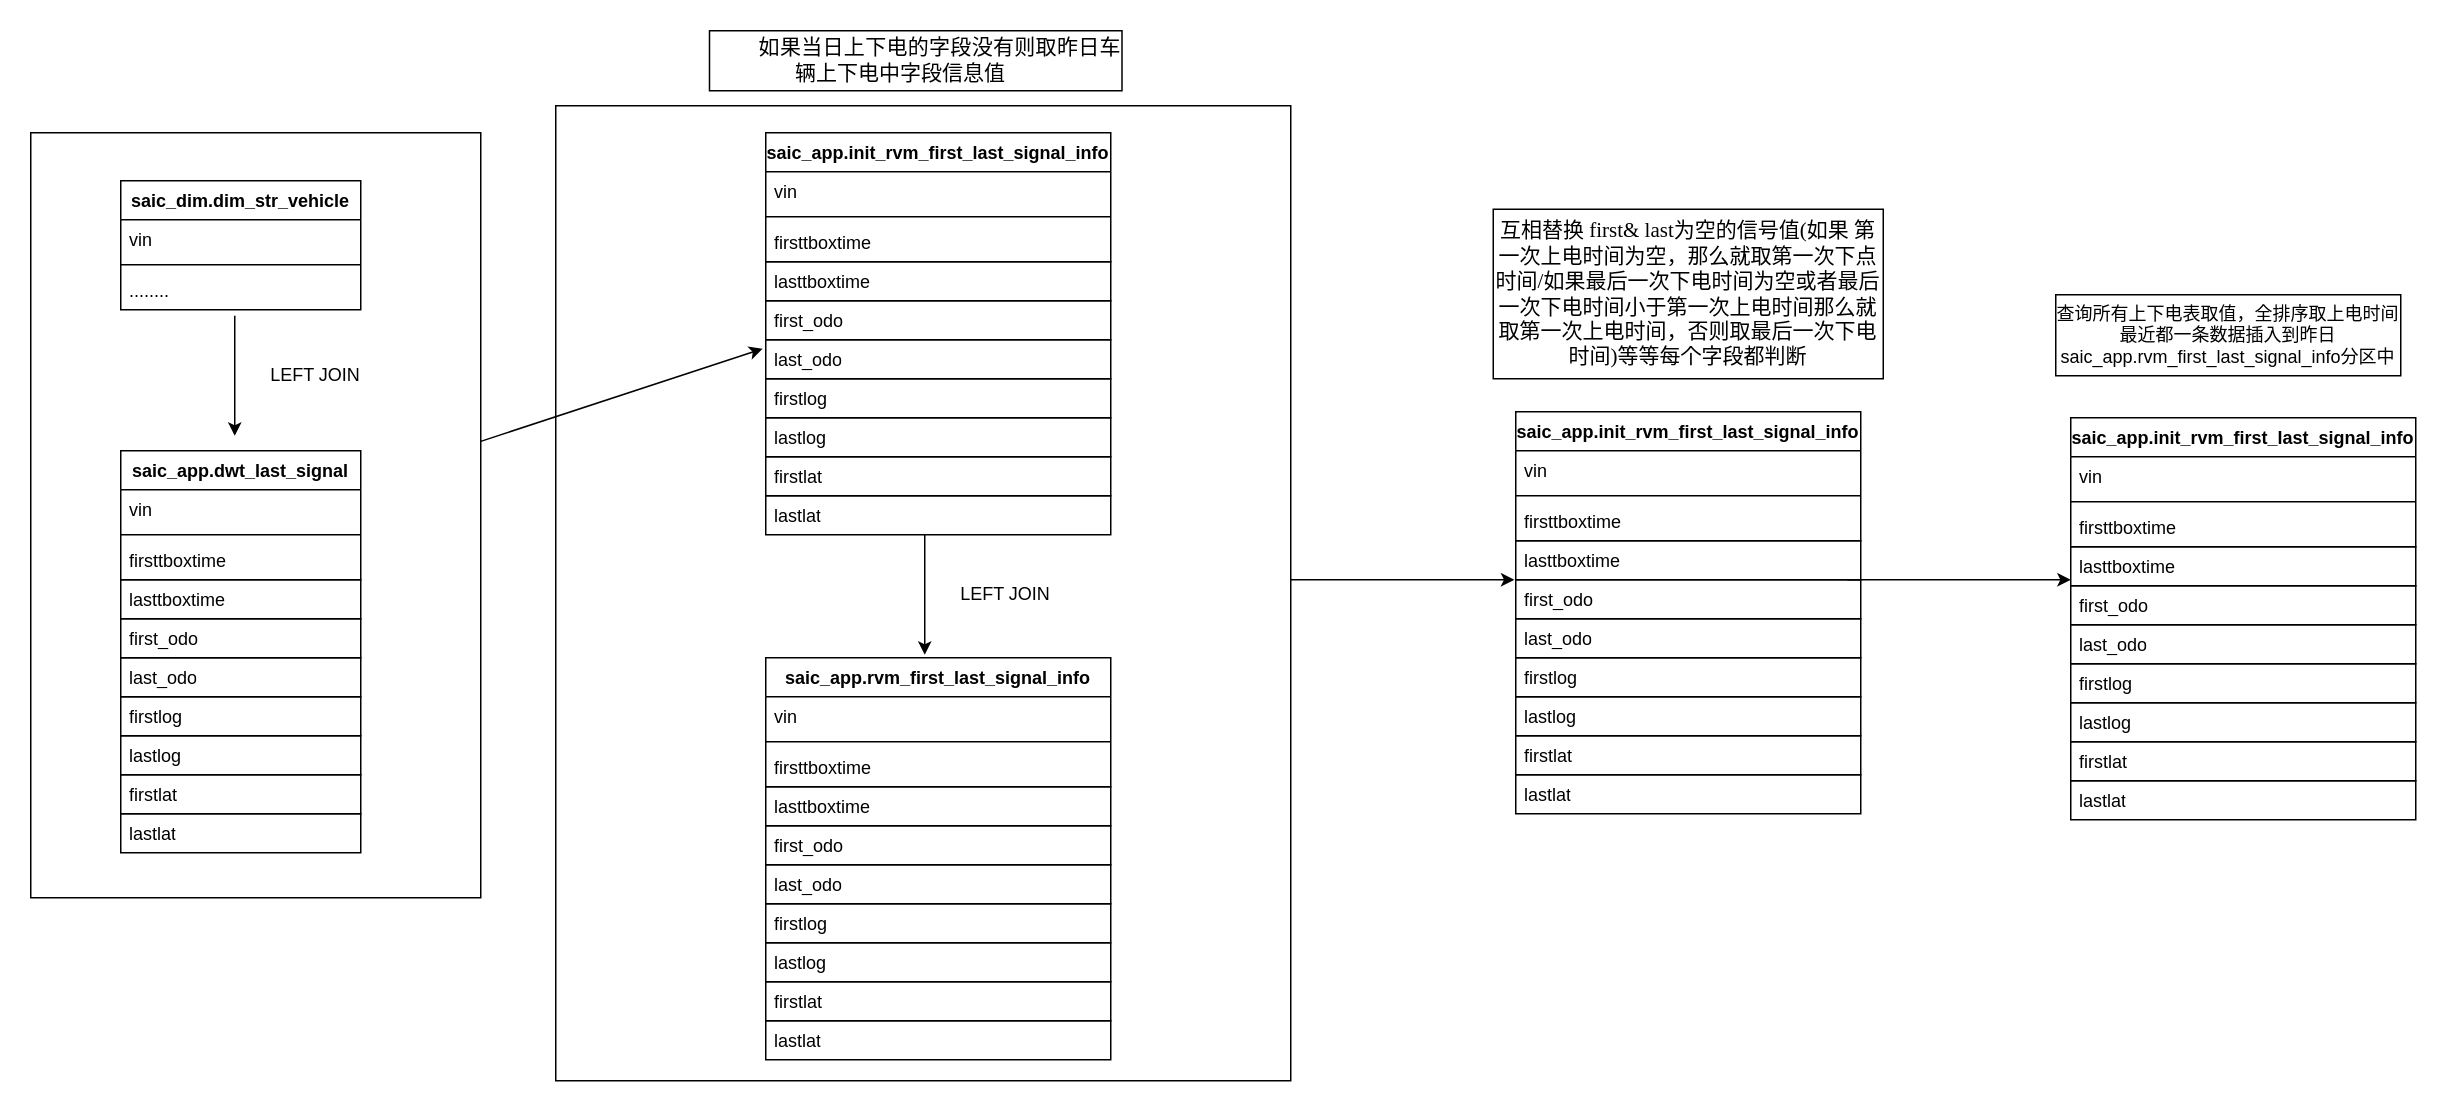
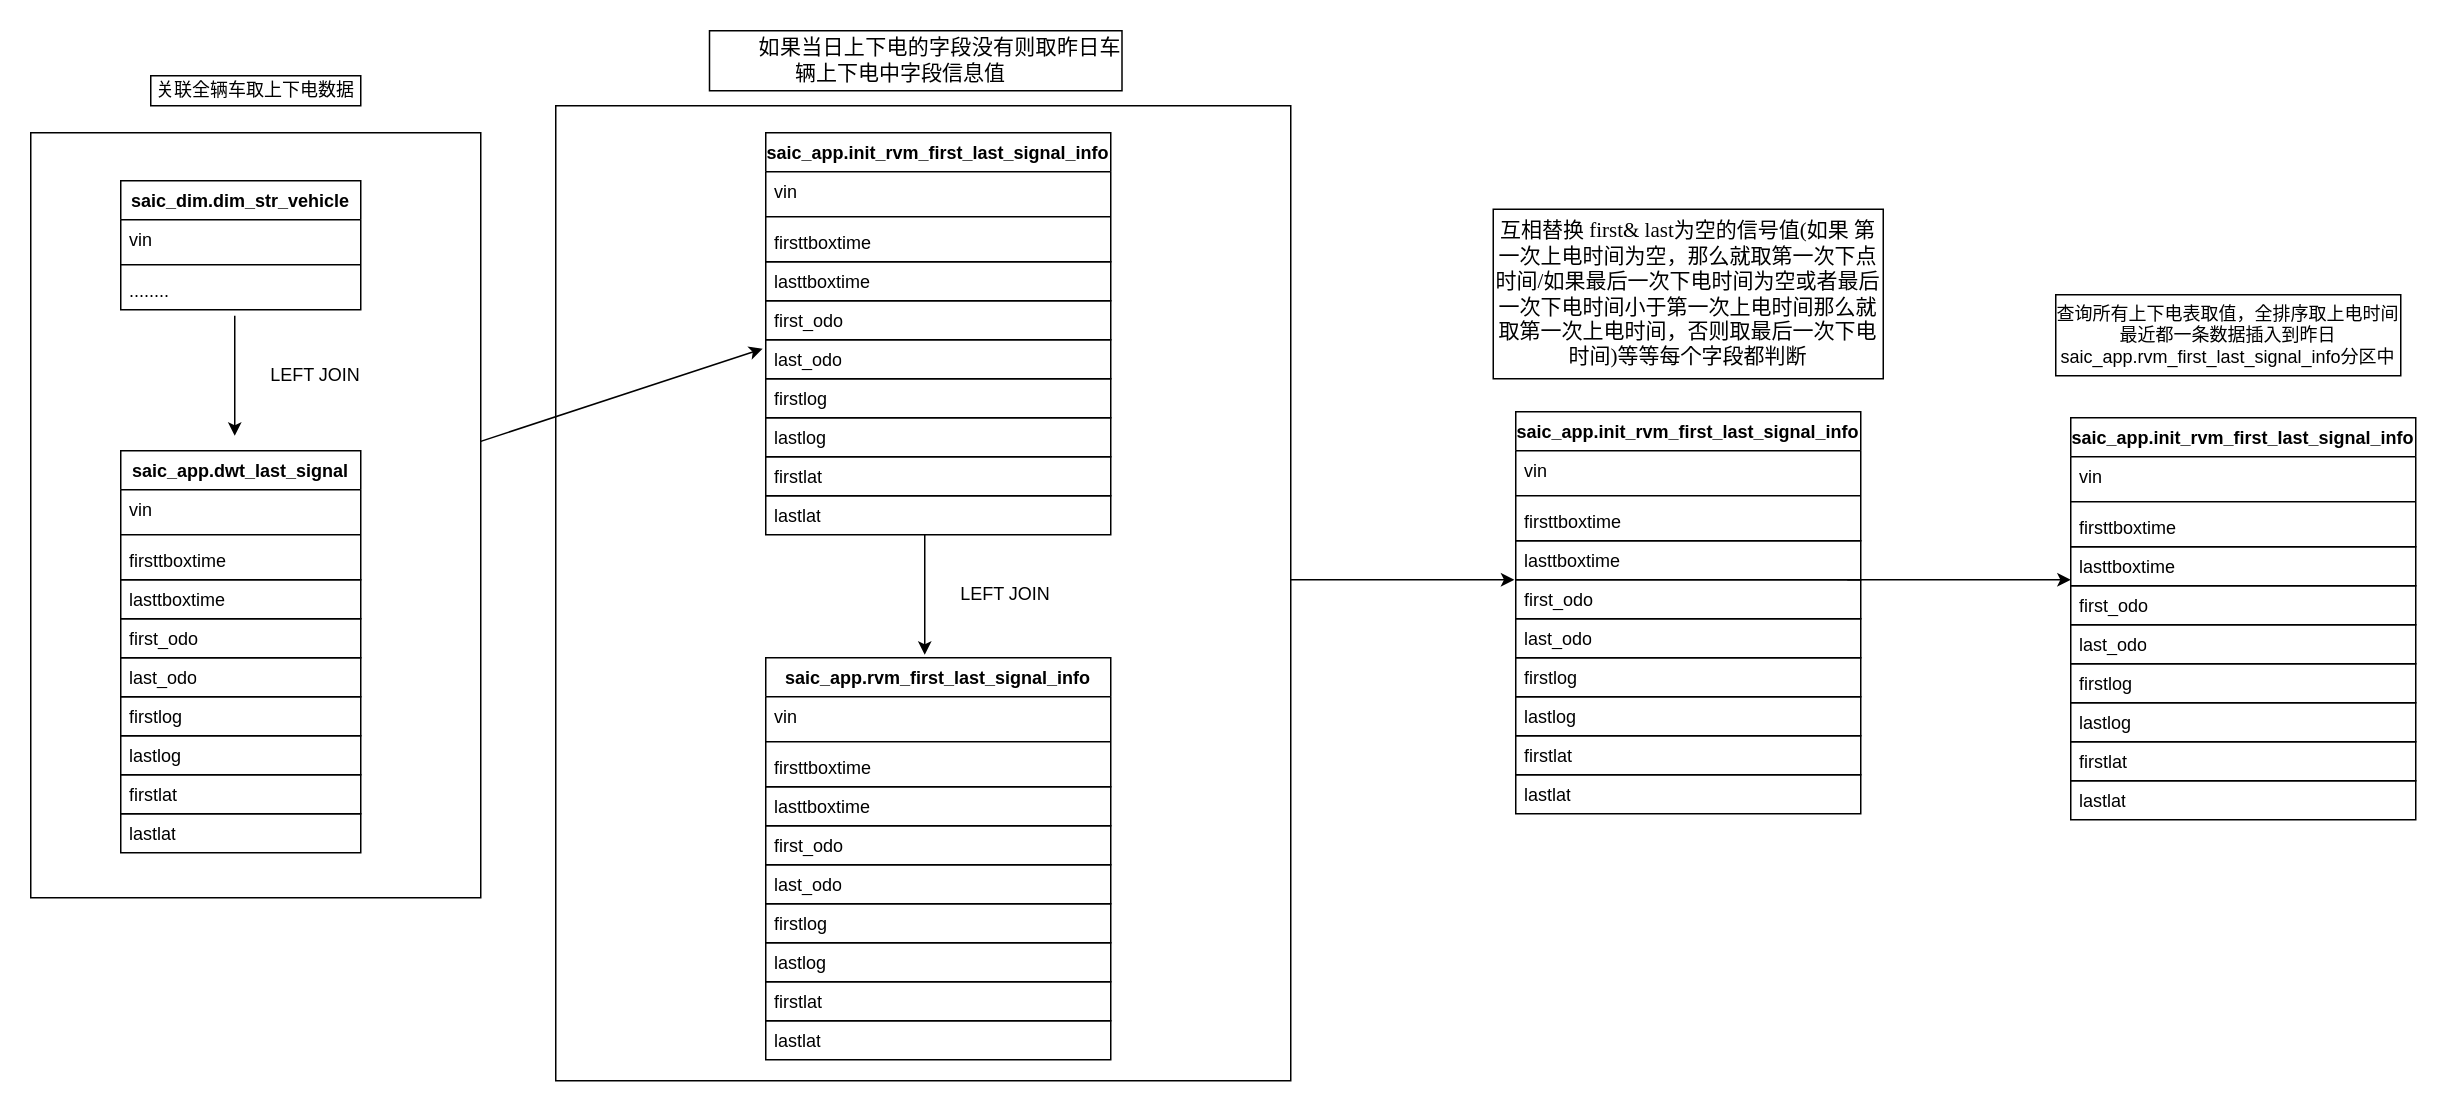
node "关联全辆车取上下电数据": added
